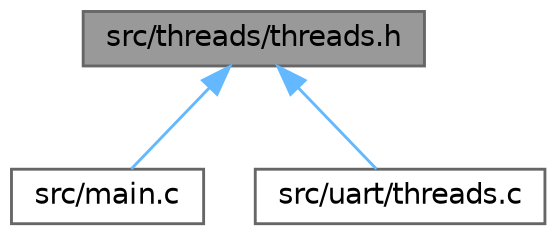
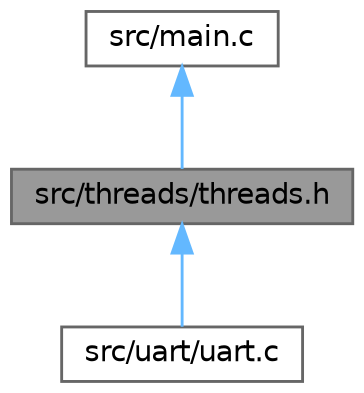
edge "src/main.c" -> "src/threads/threads.h": reversed
node "src/uart/threads.c": label "src/uart/threads.c" -> "src/uart/uart.c"
